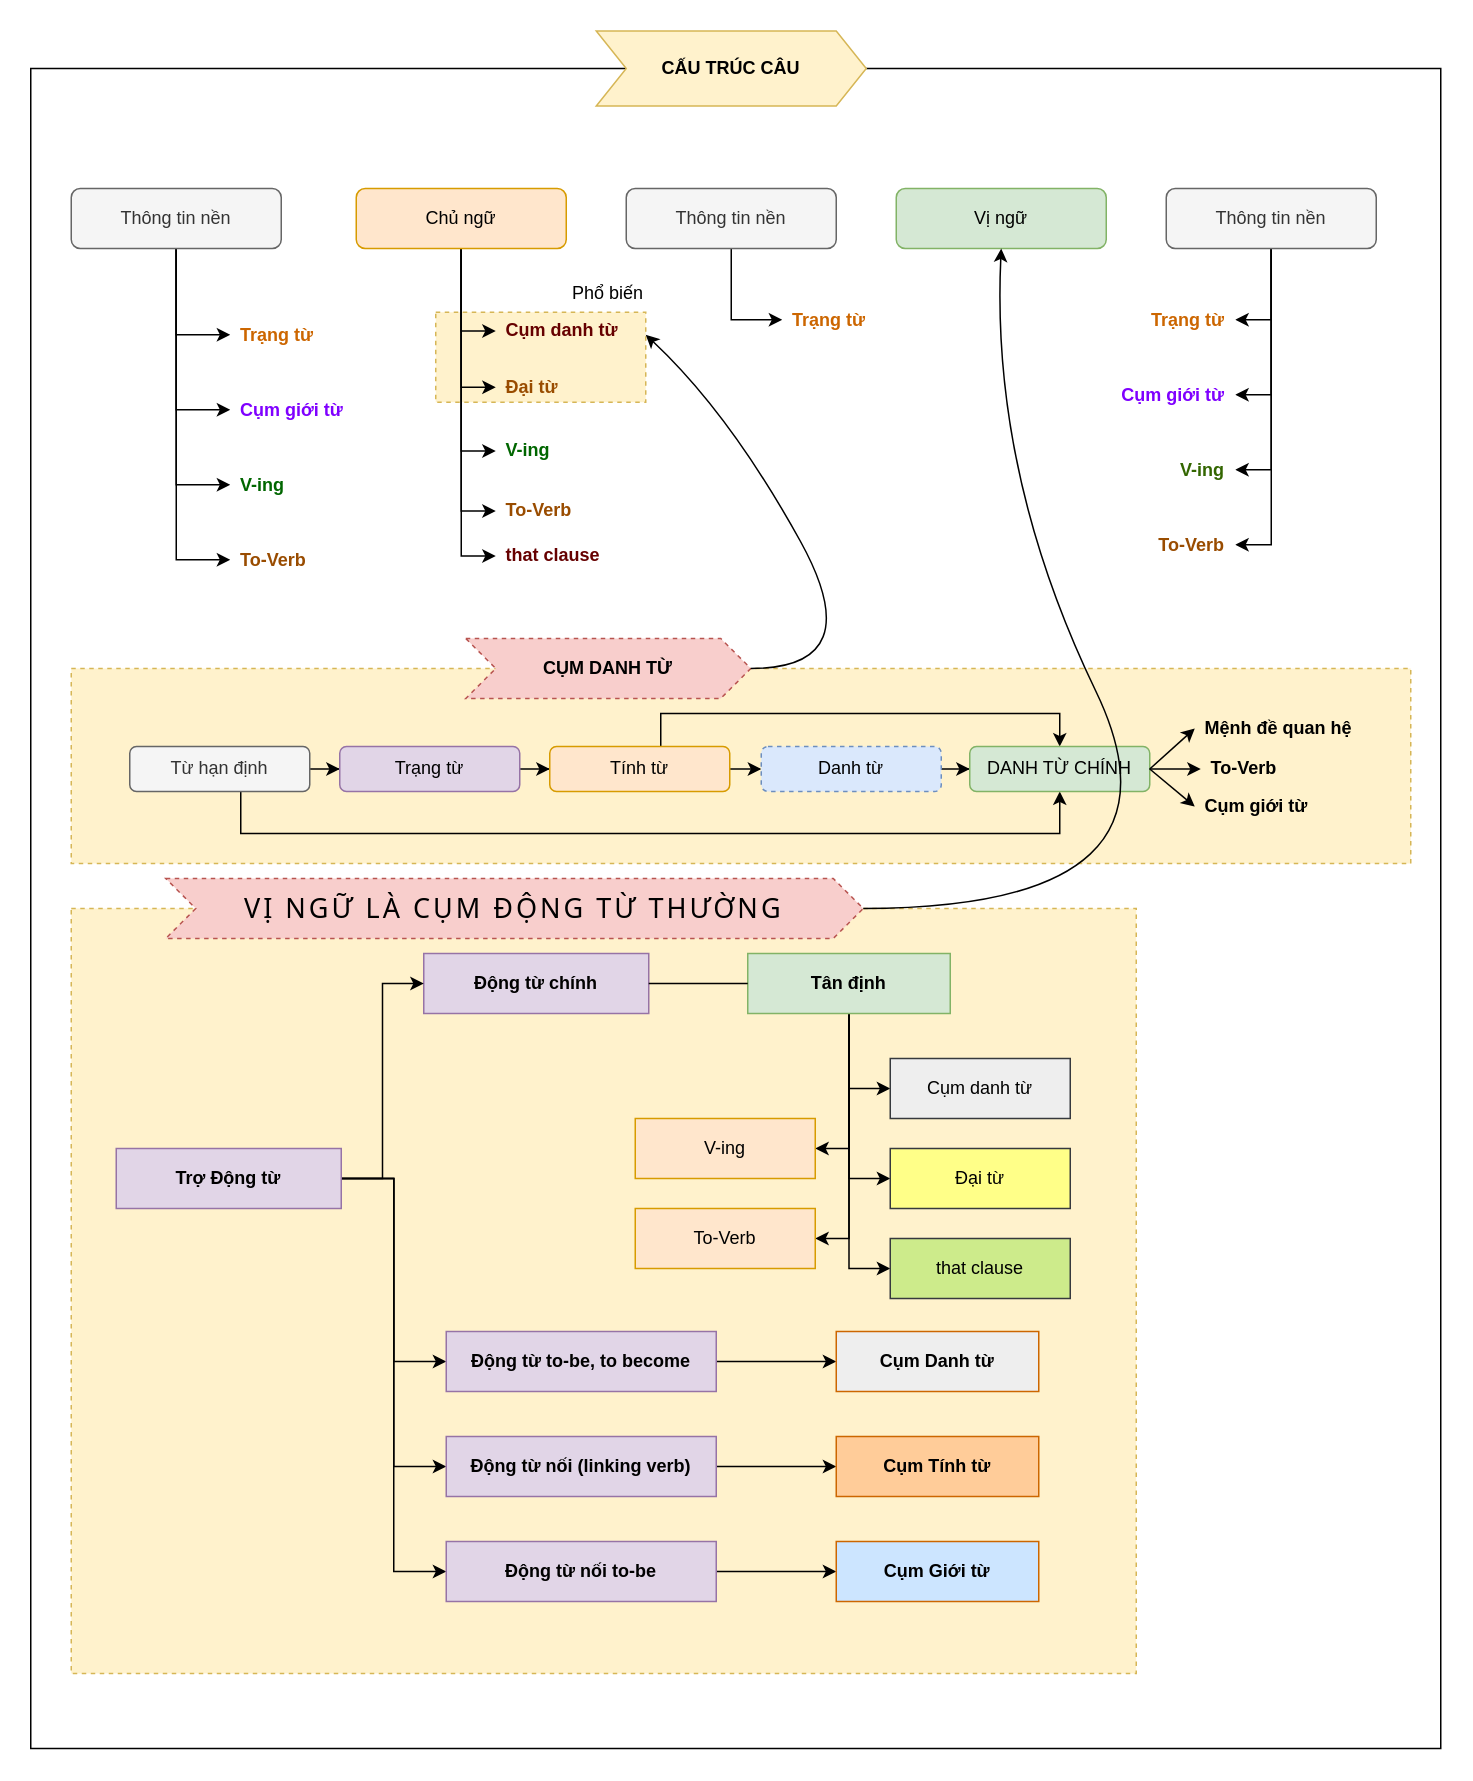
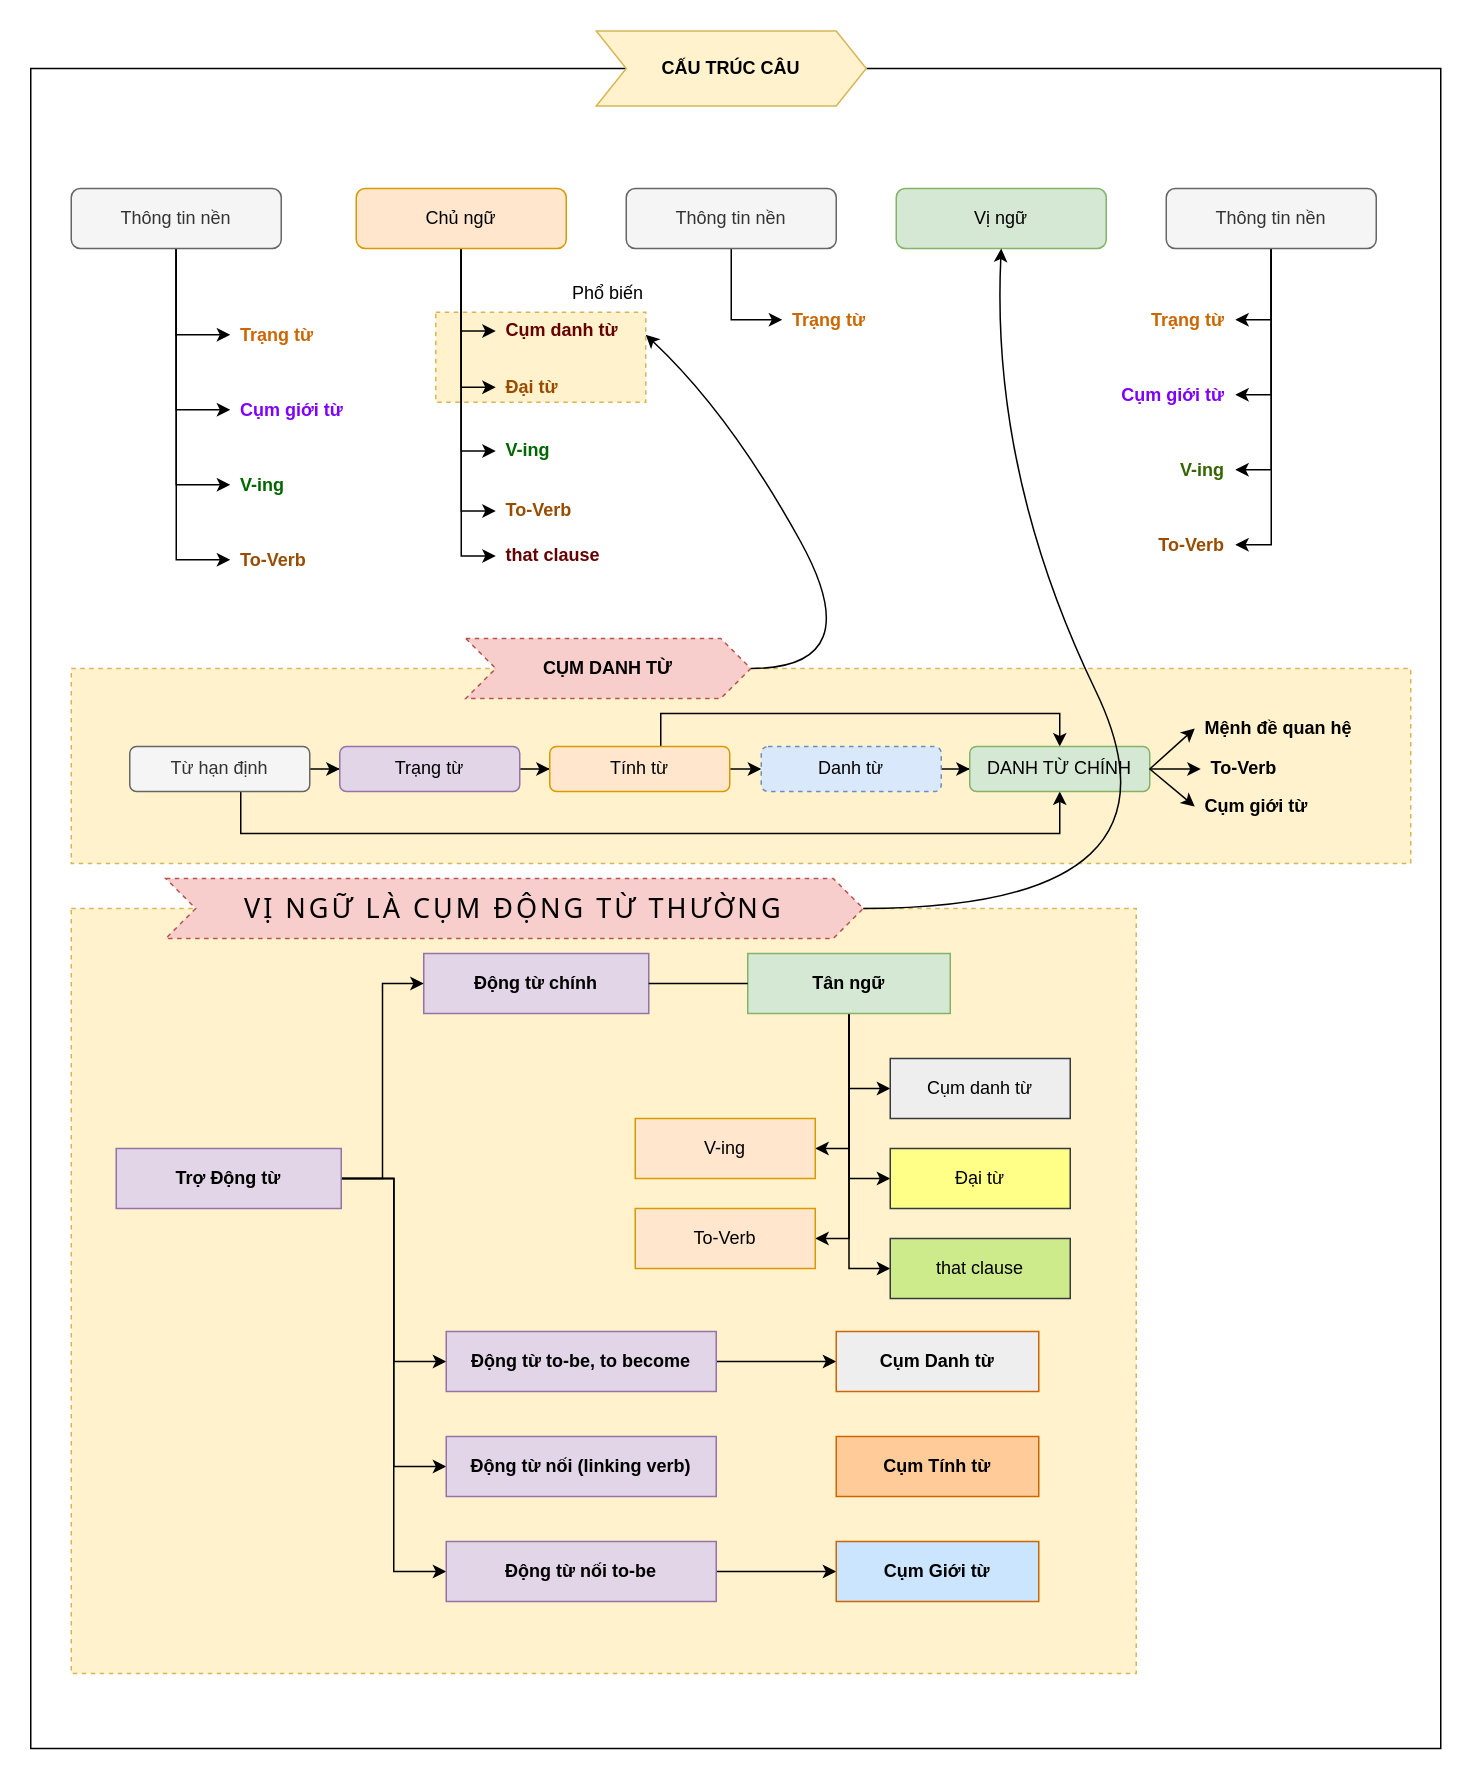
node "Tân định": label "Tân định" -> "Tân ngữ"
edge "Động từ nối (linking verb)" -> "Cụm Tính từ": removed
